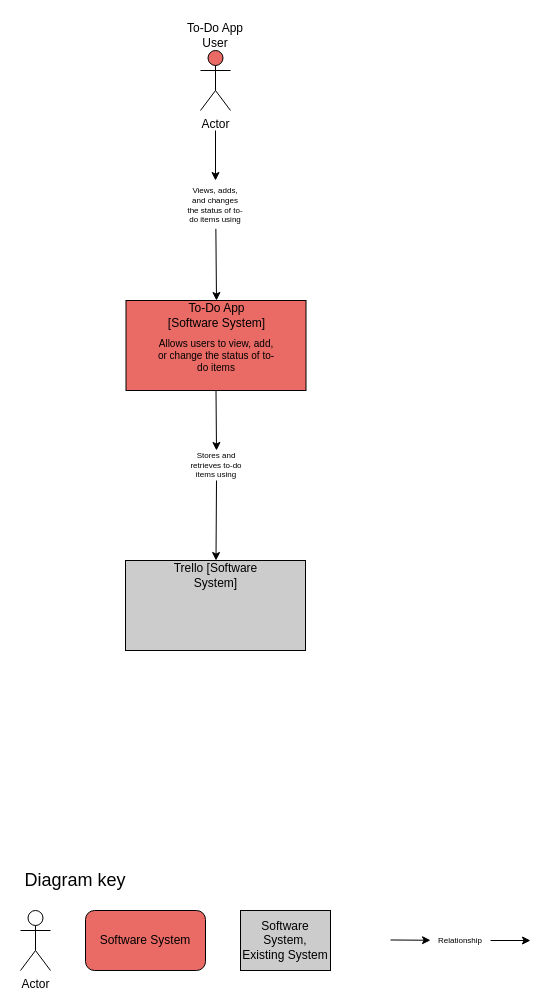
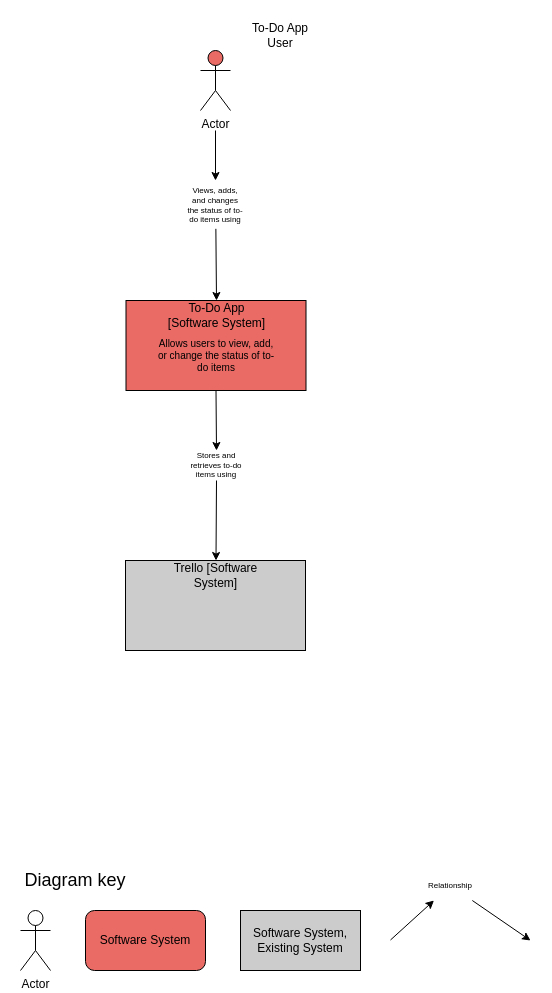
node "To-Do App User": moved (216, 36) -> (281, 36)
node "Software System, Existing System": size 90x60 -> 120x60
node "Relationship": moved (461, 941) -> (451, 886)
